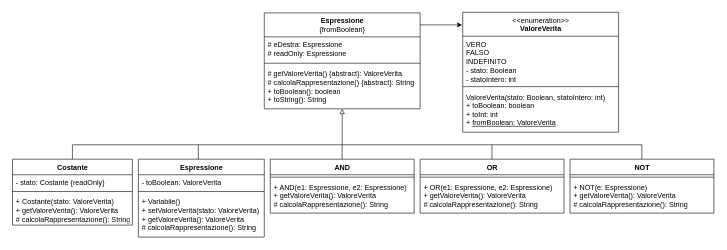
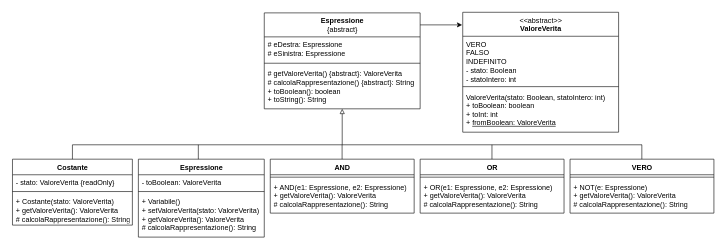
node "<<enumeration>> ValoreVerita": label "<<enumeration>> ValoreVerita" -> "<<abstract>> ValoreVerita"
node "Espressione {fromBoolean}": label "Espressione {fromBoolean}" -> "Espressione {abstract}"
node "# eDestra: Espressione # readOnly: Espressione": label "# eDestra: Espressione # readOnly: Espressione" -> "# eDestra: Espressione # eSinistra: Espressione"
node "NOT": label "NOT" -> "VERO"
node "- stato: Costante {readOnly}": label "- stato: Costante {readOnly}" -> "- stato: ValoreVerita {readOnly}"
